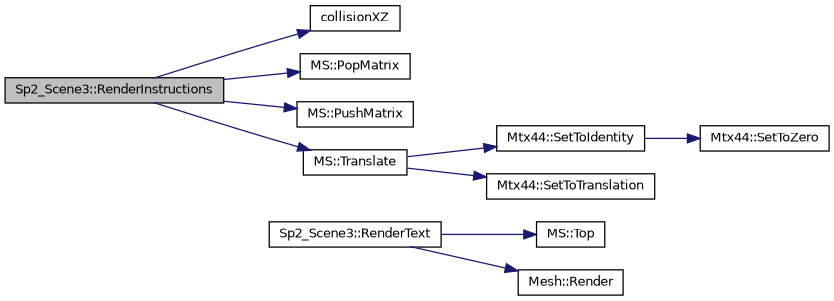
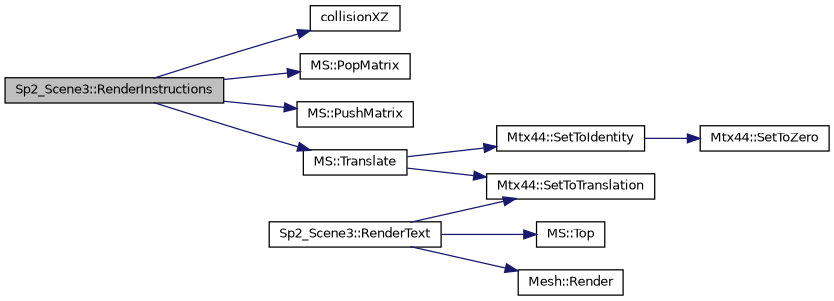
edge "Sp2_Scene3::RenderText" -> "Mtx44::SetToTranslation": added
